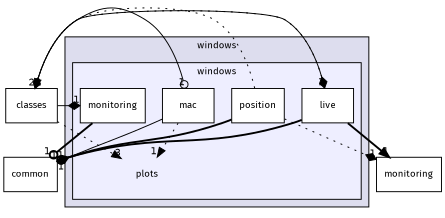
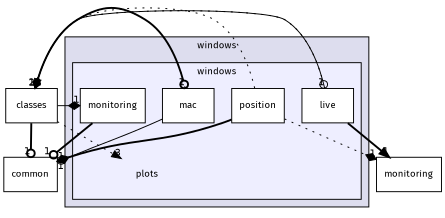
edge "classes" -> "live": arrowhead diamond -> odot
edge "position" -> "classes": arrowhead normal -> diamond
edge "classes" -> "mac": style solid -> bold
edge "mac" -> "plots": now "mac" -> "classes"
edge "live" -> "common": now "classes" -> "common"
